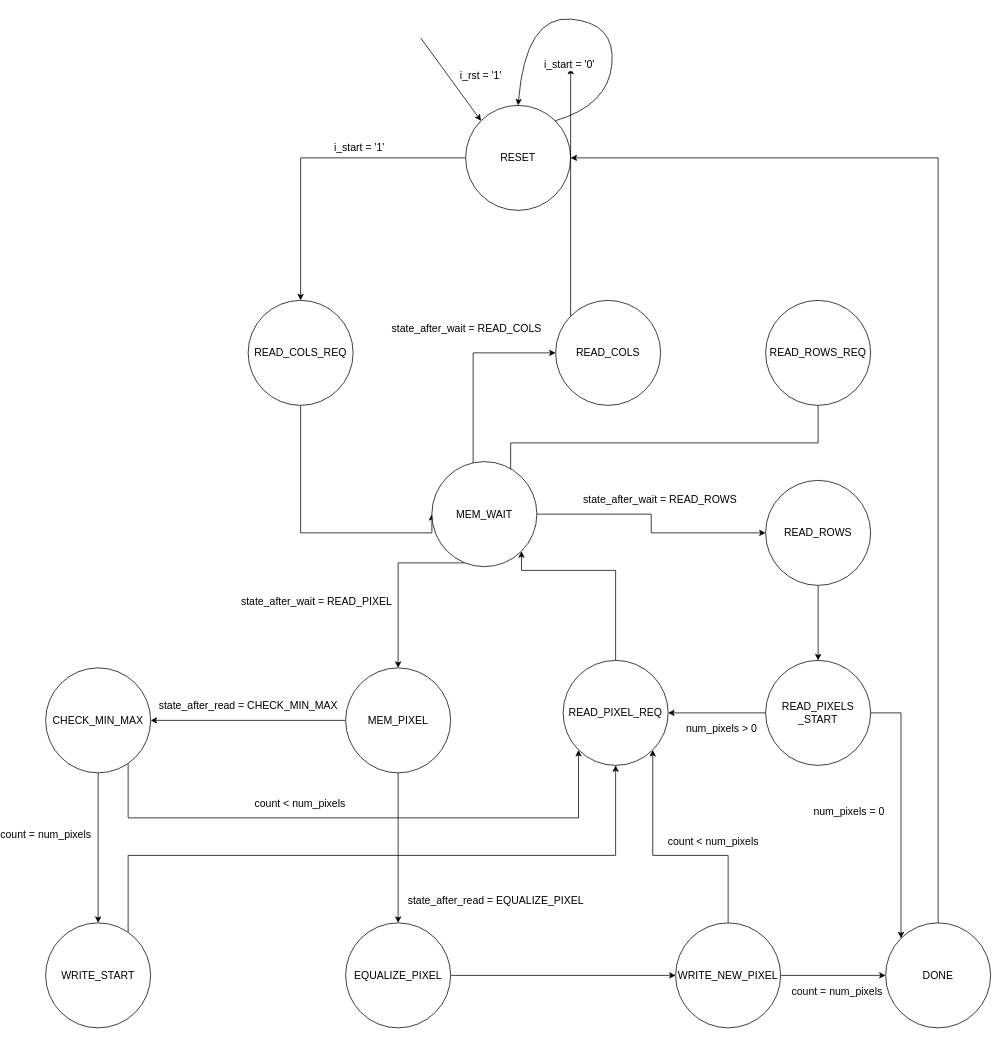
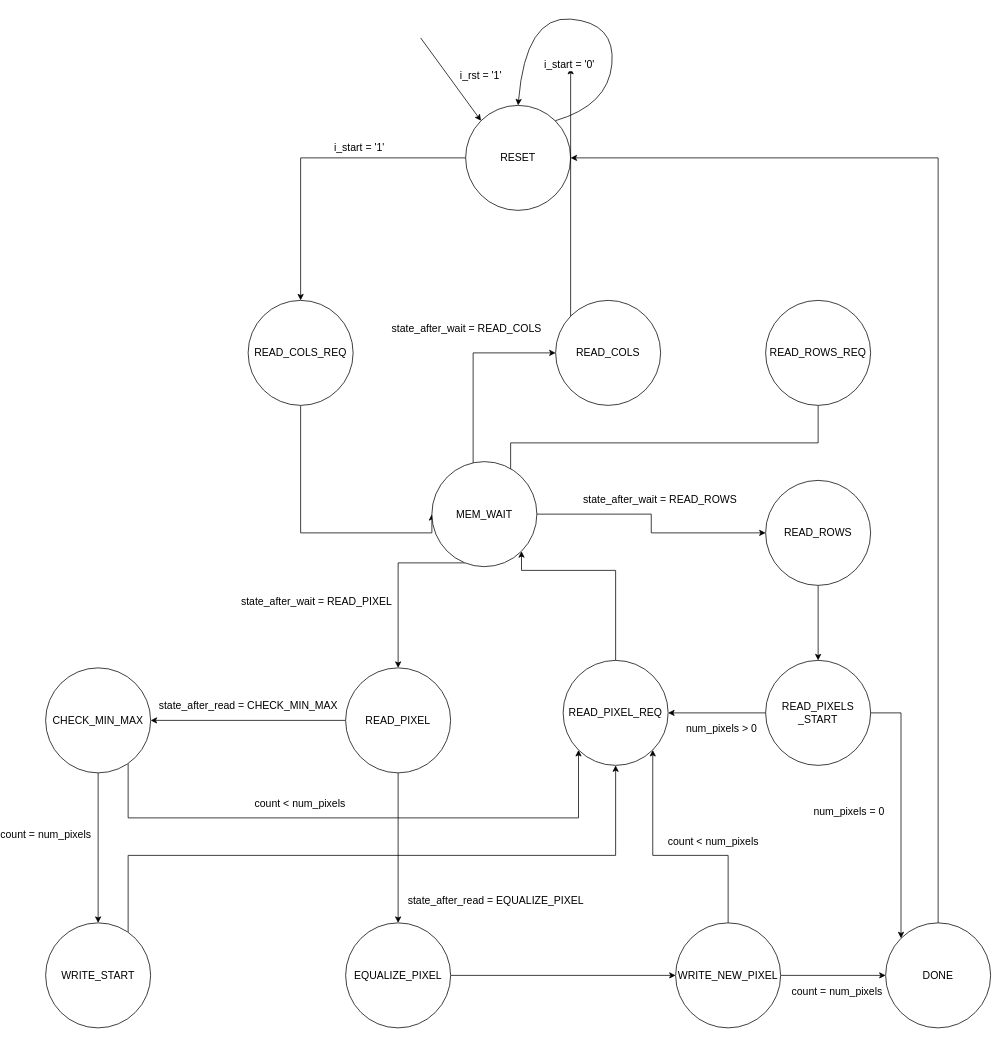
node "MEM_PIXEL": label "MEM_PIXEL" -> "READ_PIXEL"
